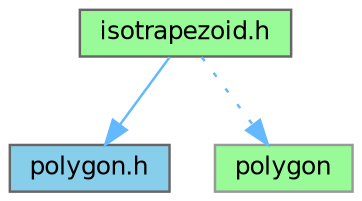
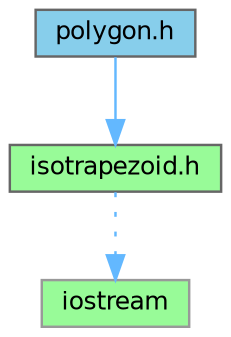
edge "isotrapezoid.h" -> "polygon.h": reversed
node "polygon": label "polygon" -> "iostream"
